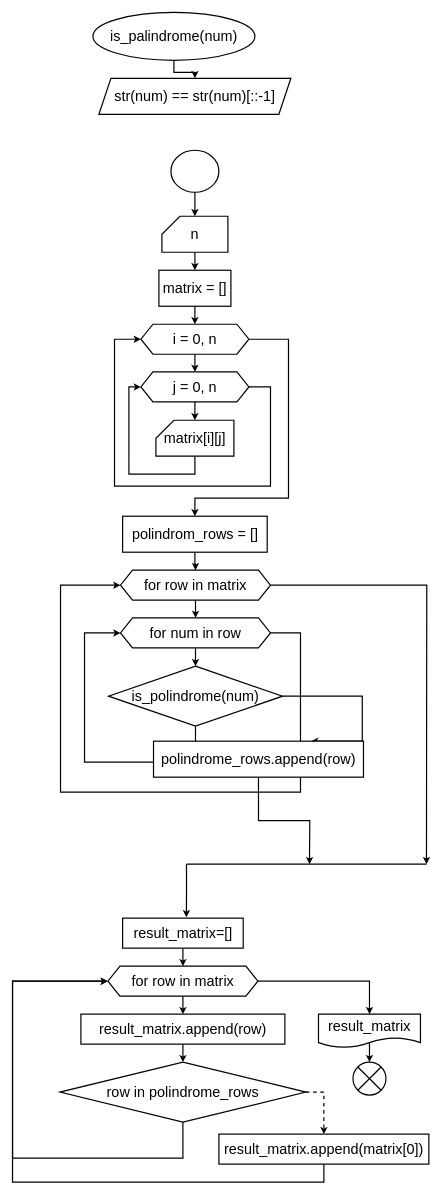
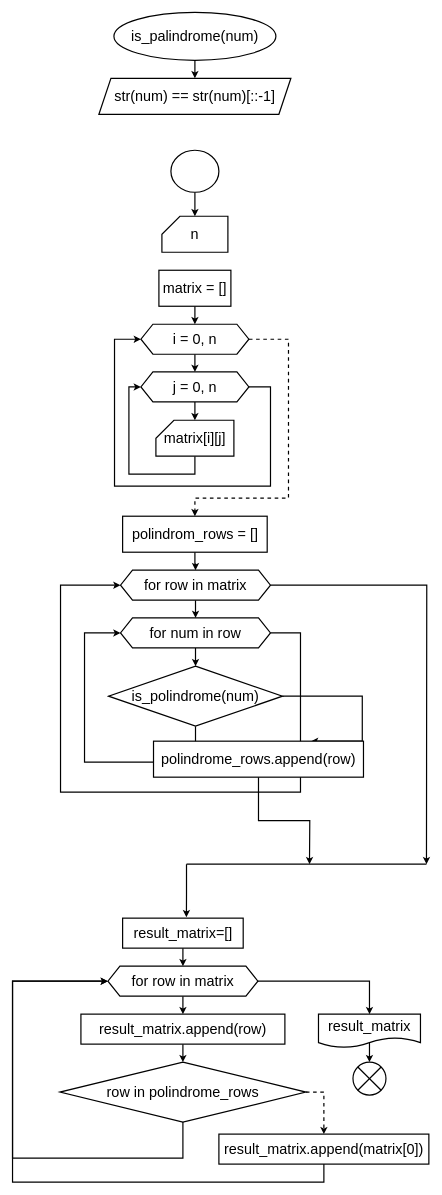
node "is_palindrome(num)": moved (174, 36) -> (195, 36)
edge "n" -> "matrix = []": removed
edge "i = 0, n" -> "polindrom_rows = []": style solid -> dashed
